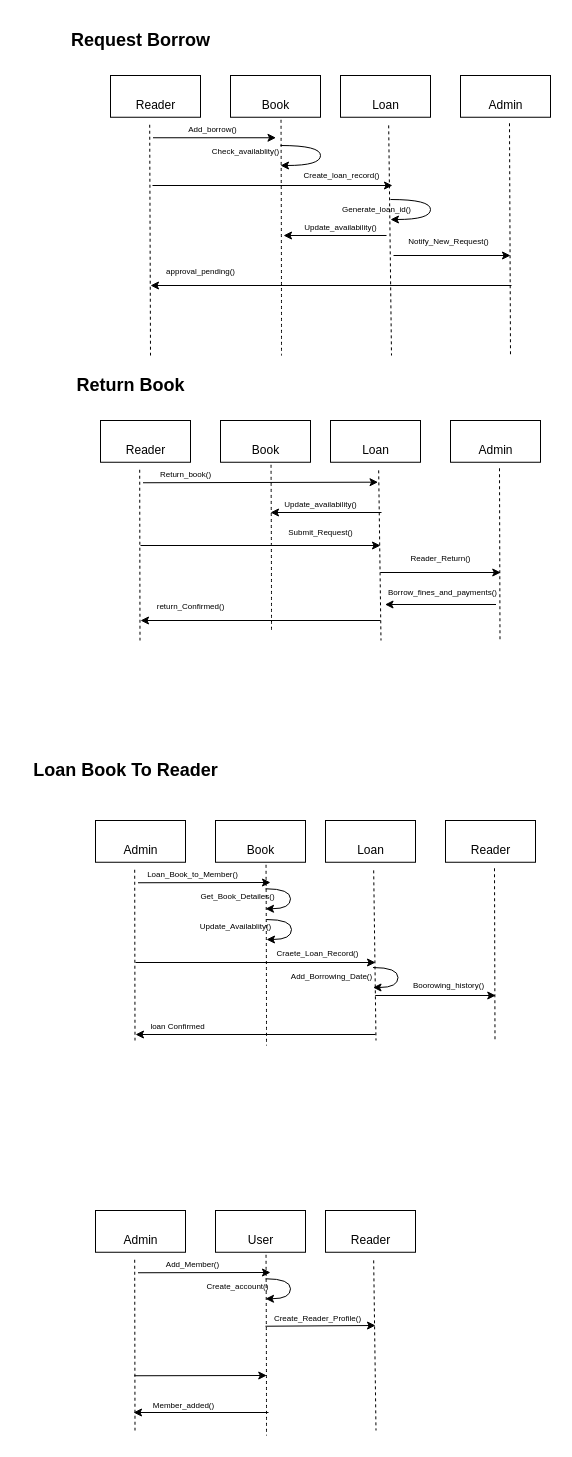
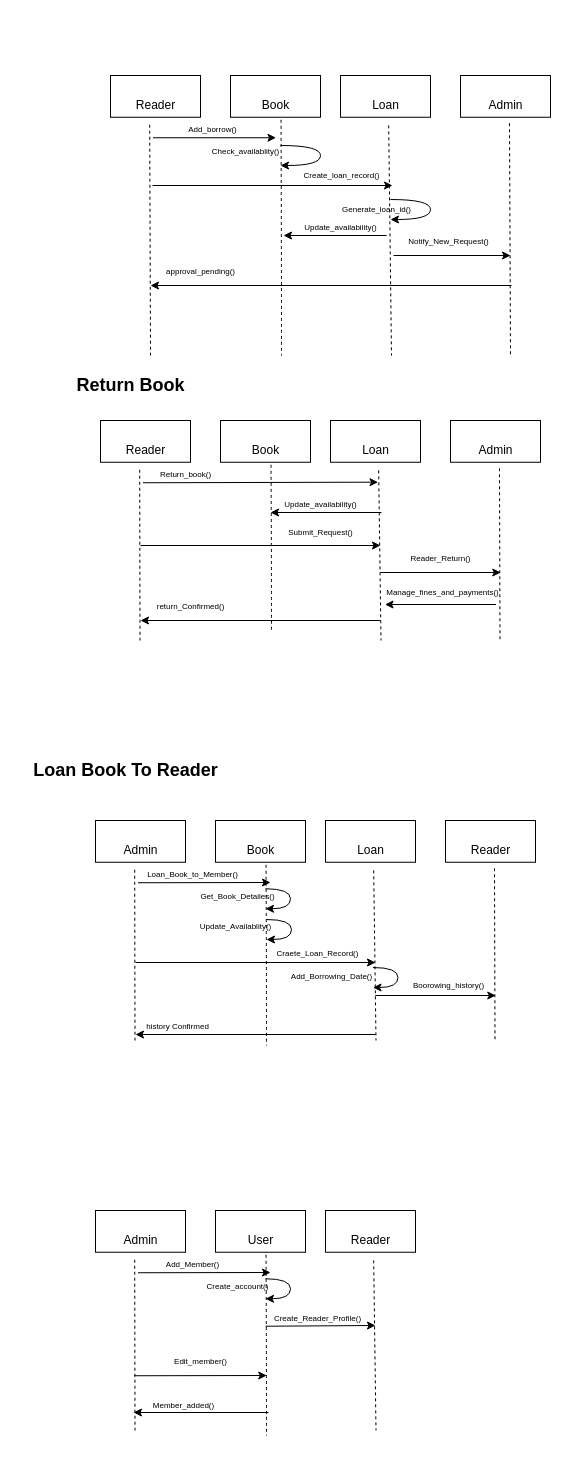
node "Request Borrow": removed
node "Borrow_fines_and_payments()": label "Borrow_fines_and_payments()" -> "Manage_fines_and_payments()"
node "loan Confirmed": label "loan Confirmed" -> "history Confirmed"
node "Edit_member()": added
